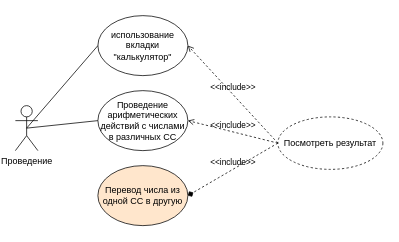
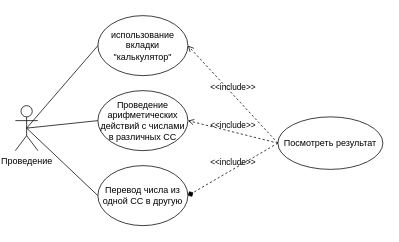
node "Посмотреть результат": style dashed -> solid
edge "Проведение" -- "Перевод числа из одной СС в другую": added
node "Перевод числа из одной СС в другую": fillcolor #ffe6cc -> #ffffff
